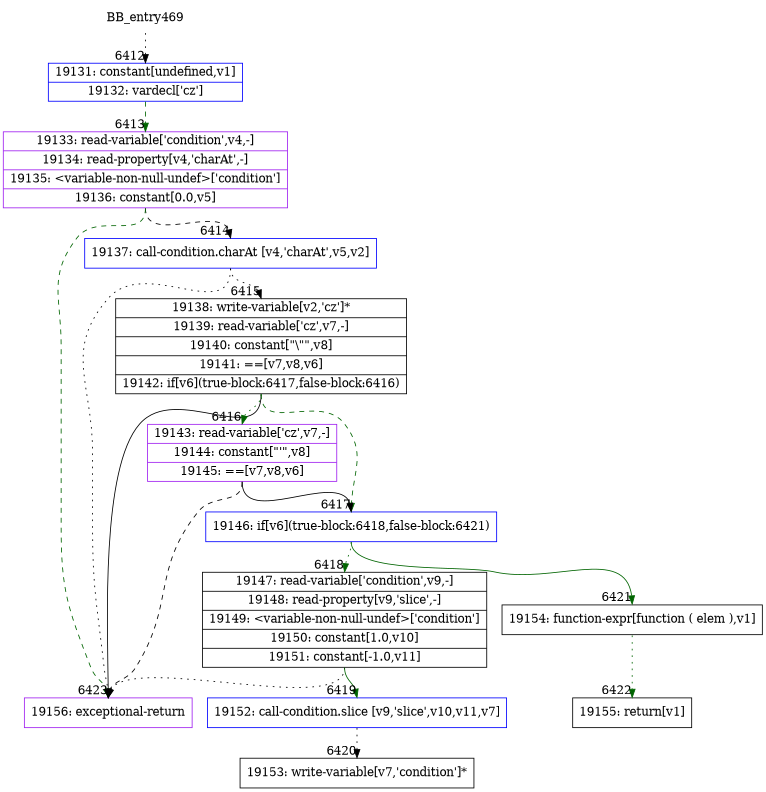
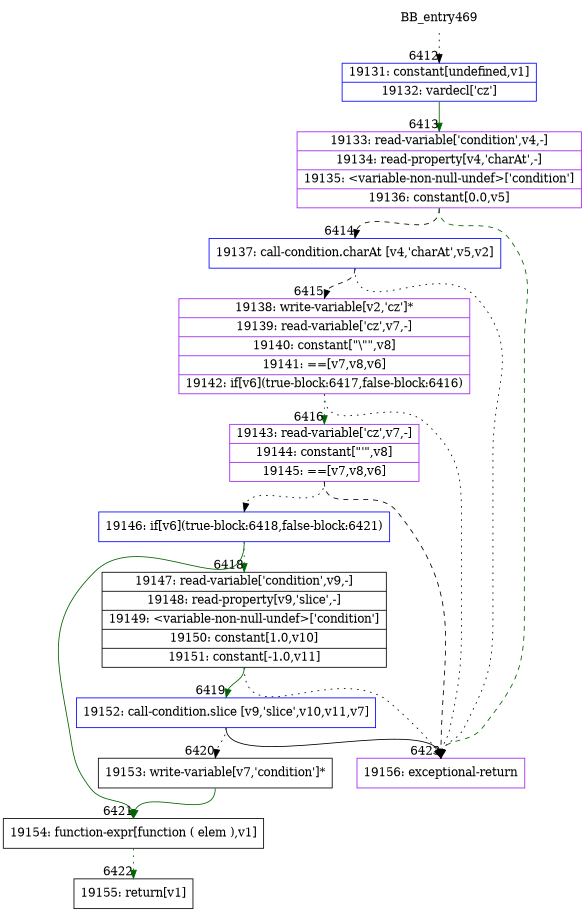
edge "19131: constant[undefined,v1]" -> "19133: read-variable['condition',v4,-]": style dashed -> solid
edge "19137: call-condition.charAt [v4,'charAt',v5,v2]" -> "19138: write-variable[v2,'cz']*": style dotted -> dashed
node "19138: write-variable[v2,'cz']*": color black -> purple
edge "19138: write-variable[v2,'cz']*" -> "19146: if[v6](true-block:6418,false-block:6421)": removed
edge "19138: write-variable[v2,'cz']*" -> "19156: exceptional-return": style solid -> dotted
edge "19143: read-variable['cz',v7,-]" -> "19146: if[v6](true-block:6418,false-block:6421)": style solid -> dotted
edge "19152: call-condition.slice [v9,'slice',v10,v11,v7]" -> "19156: exceptional-return": added
edge "19153: write-variable[v7,'condition']*" -> "19154: function-expr[function ( elem ),v1]": added
